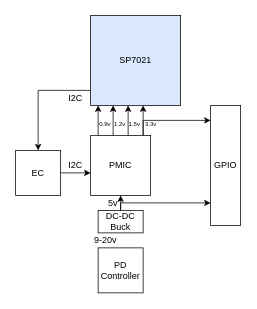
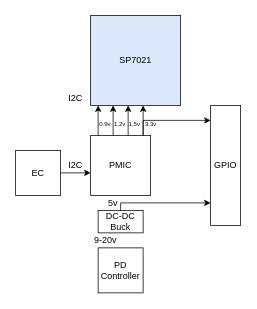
edge "SP7021" -> "EC": removed
edge "DC-DC Buck" -> "PMIC": removed
